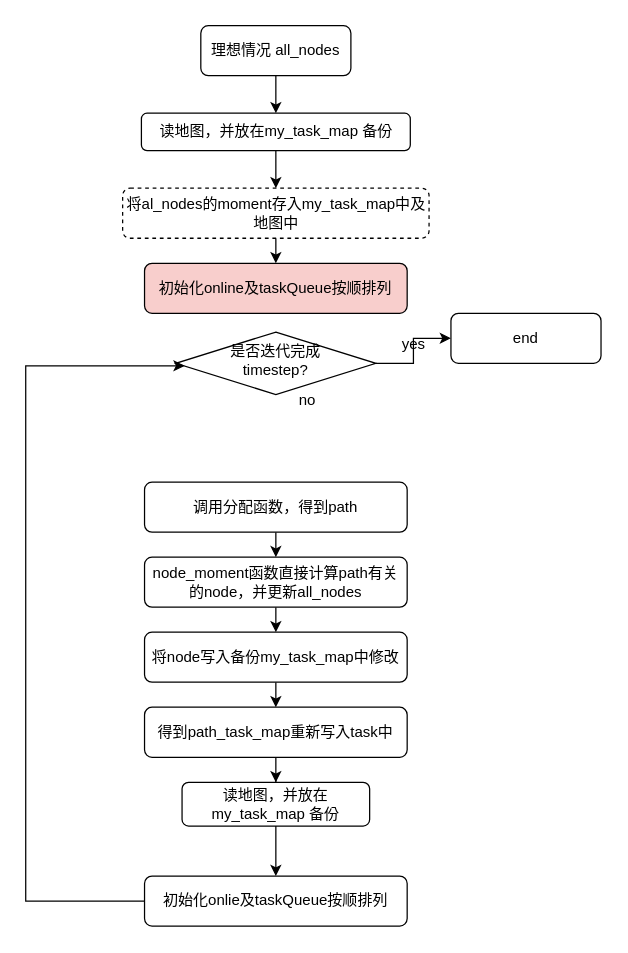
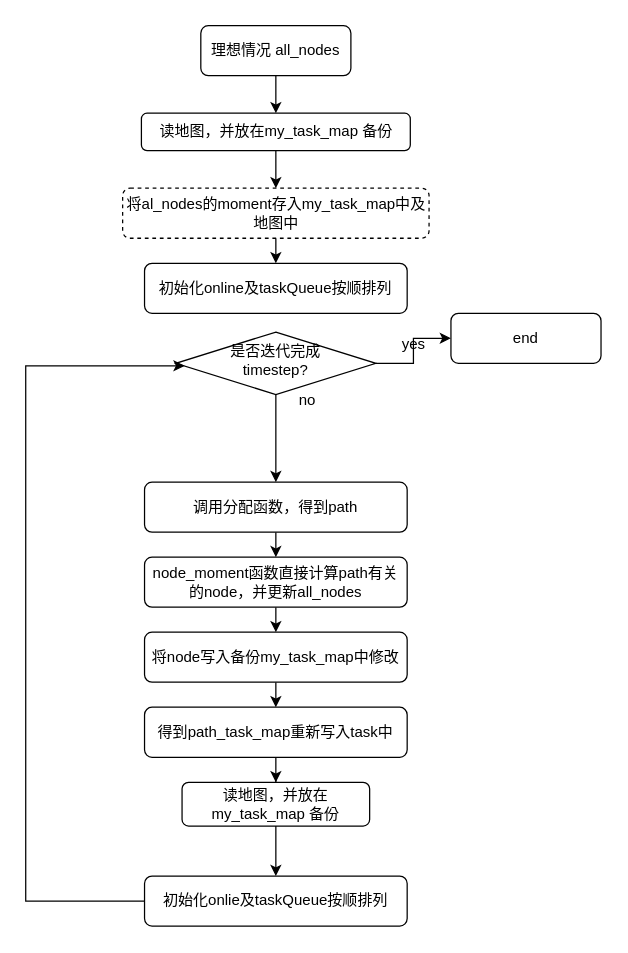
node "初始化online及taskQueue按顺排列": fillcolor #f8cecc -> #ffffff
edge "是否迭代完成 timestep?" -> "调用分配函数，得到path": added
